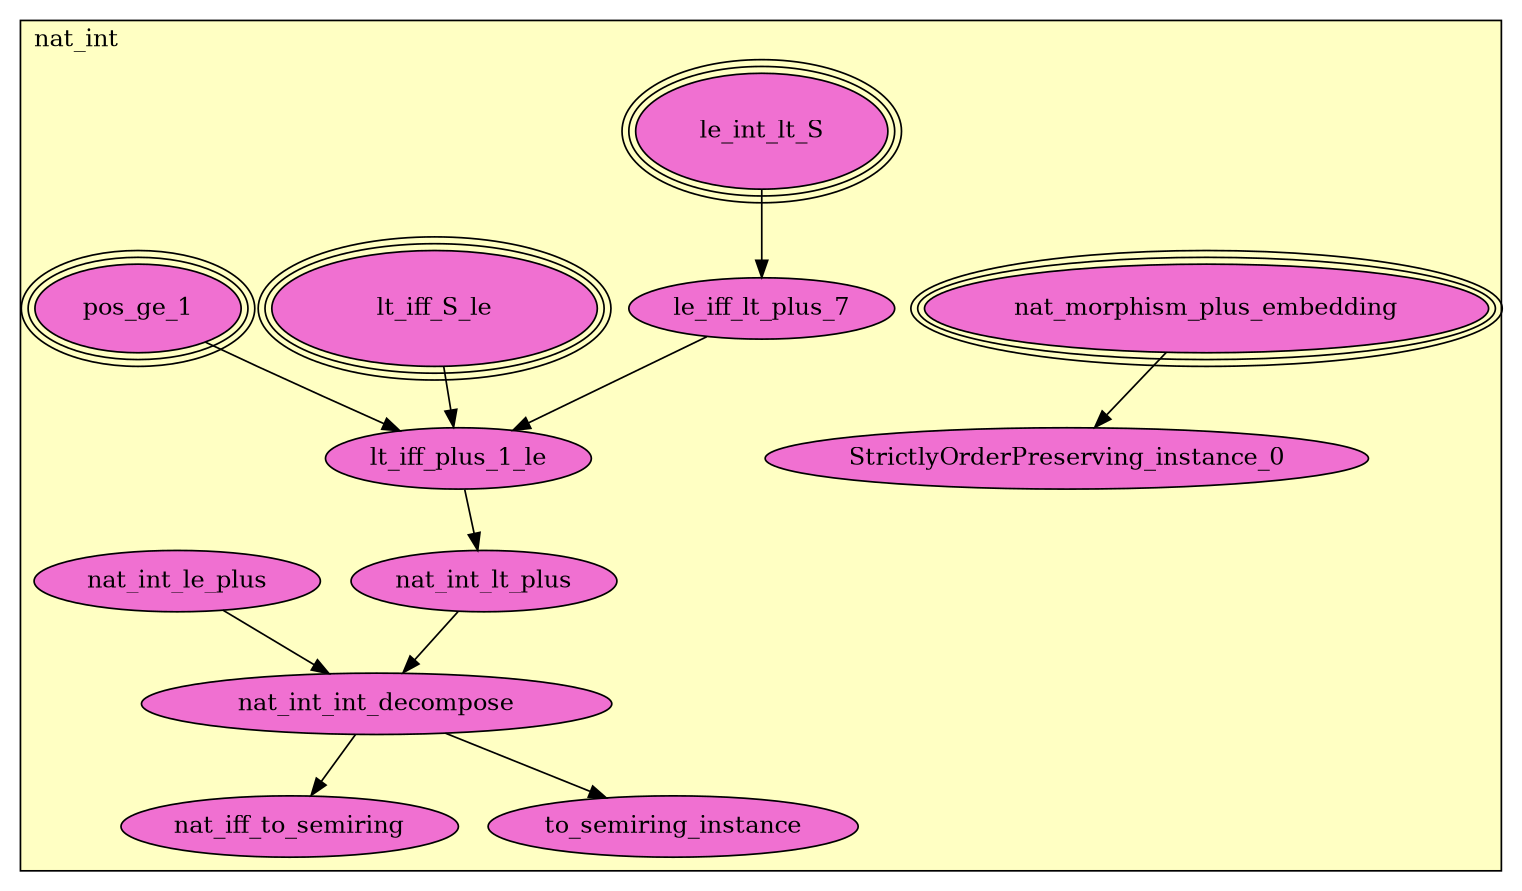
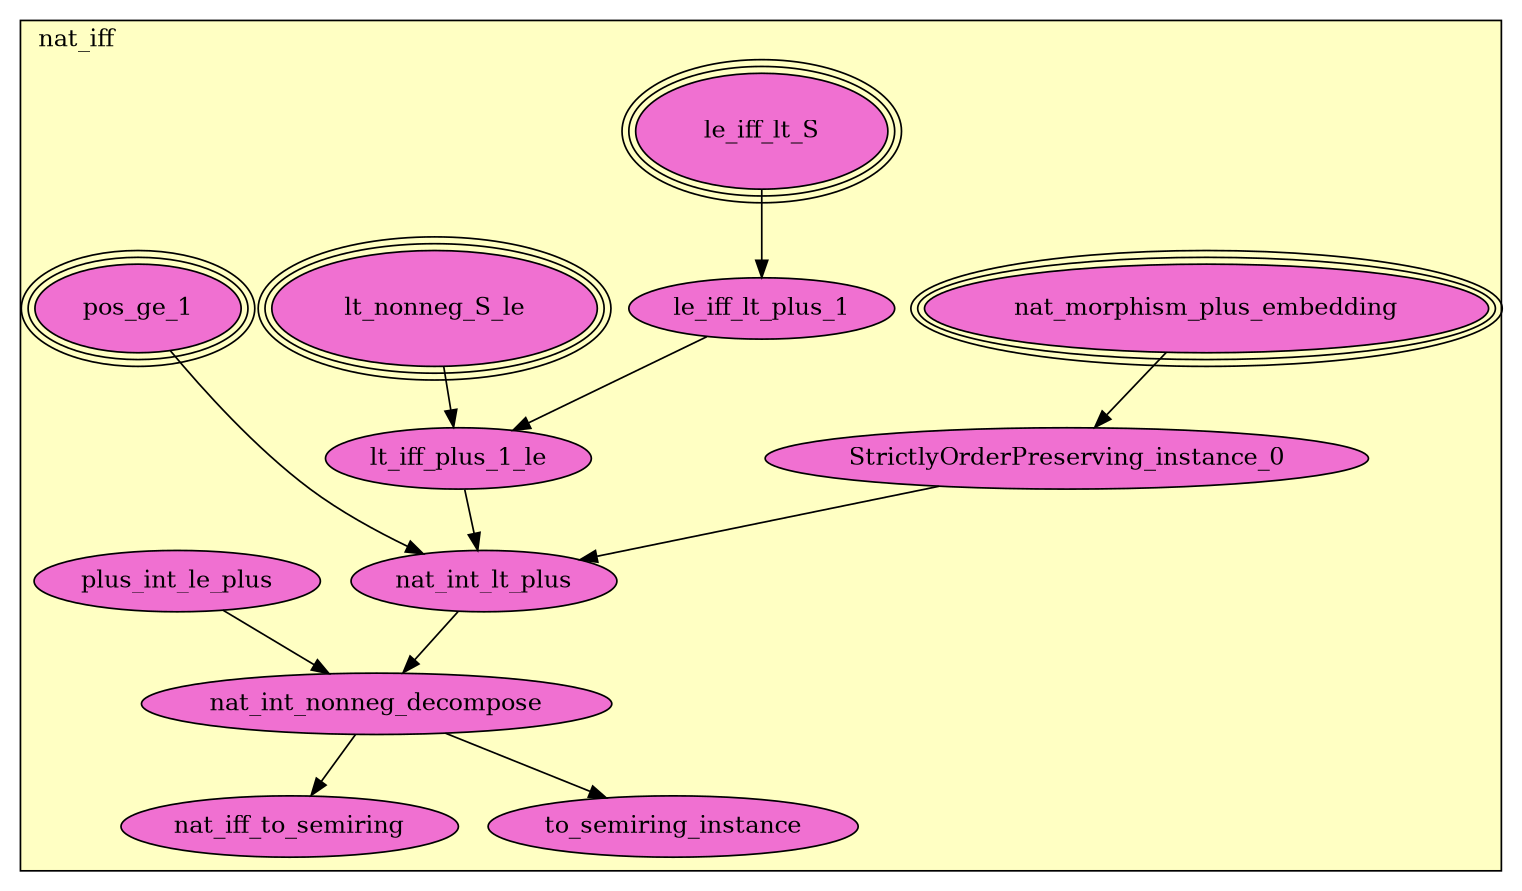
cluster "nat_int": label "nat_int" -> "nat_iff"
node "le_int_lt_S": label "le_int_lt_S" -> "le_iff_lt_S"
node "lt_iff_S_le": label "lt_iff_S_le" -> "lt_nonneg_S_le"
node "le_iff_lt_plus_7": label "le_iff_lt_plus_7" -> "le_iff_lt_plus_1"
edge "pos_ge_1" -> "lt_iff_plus_1_le": now "pos_ge_1" -> "nat_int_lt_plus"
edge "StrictlyOrderPreserving_instance_0" -> "nat_int_lt_plus": added
node "nat_int_le_plus": label "nat_int_le_plus" -> "plus_int_le_plus"
node "nat_int_int_decompose": label "nat_int_int_decompose" -> "nat_int_nonneg_decompose"
